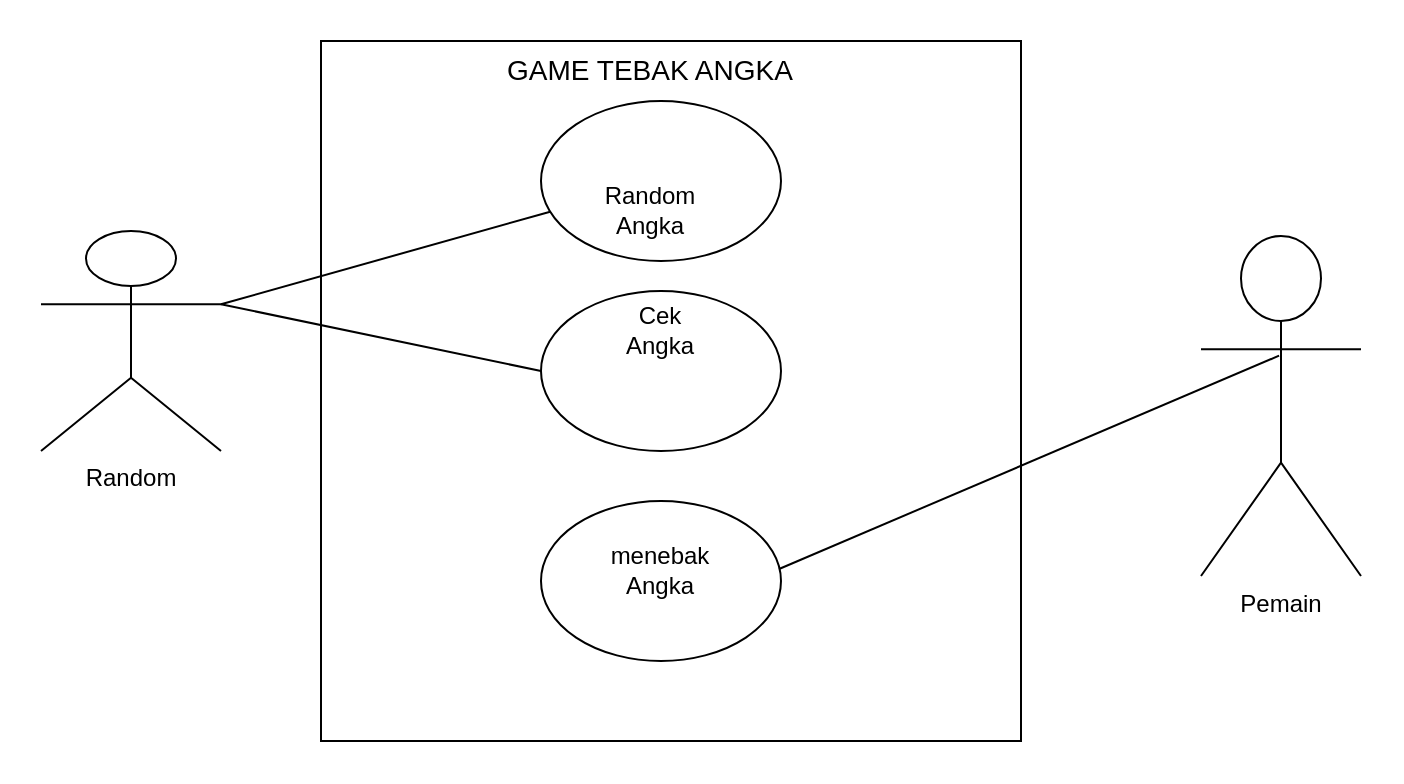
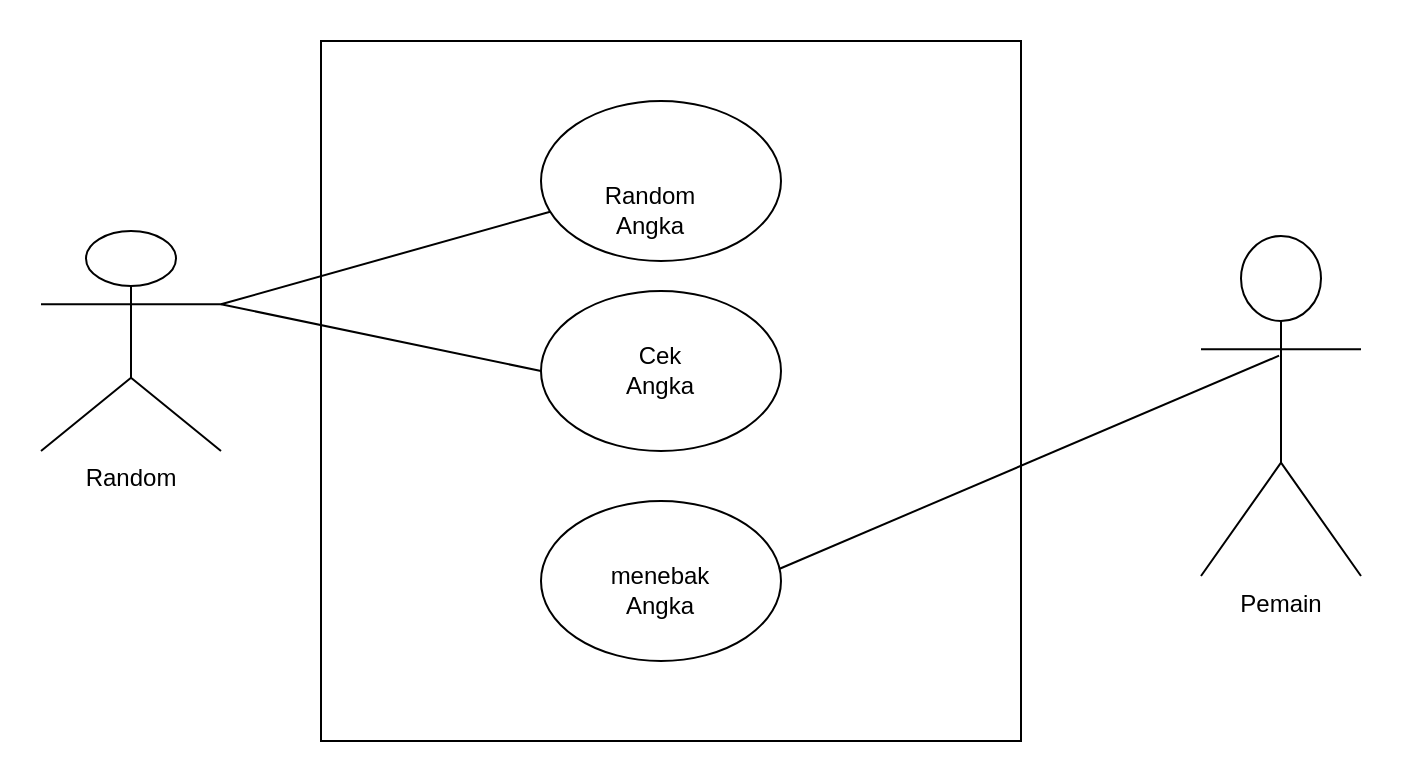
node "GAME TEBAK ANGKA": removed
node "Cek Angka": moved (661, 331) -> (661, 371)
node "menebak Angka": moved (661, 571) -> (661, 591)
